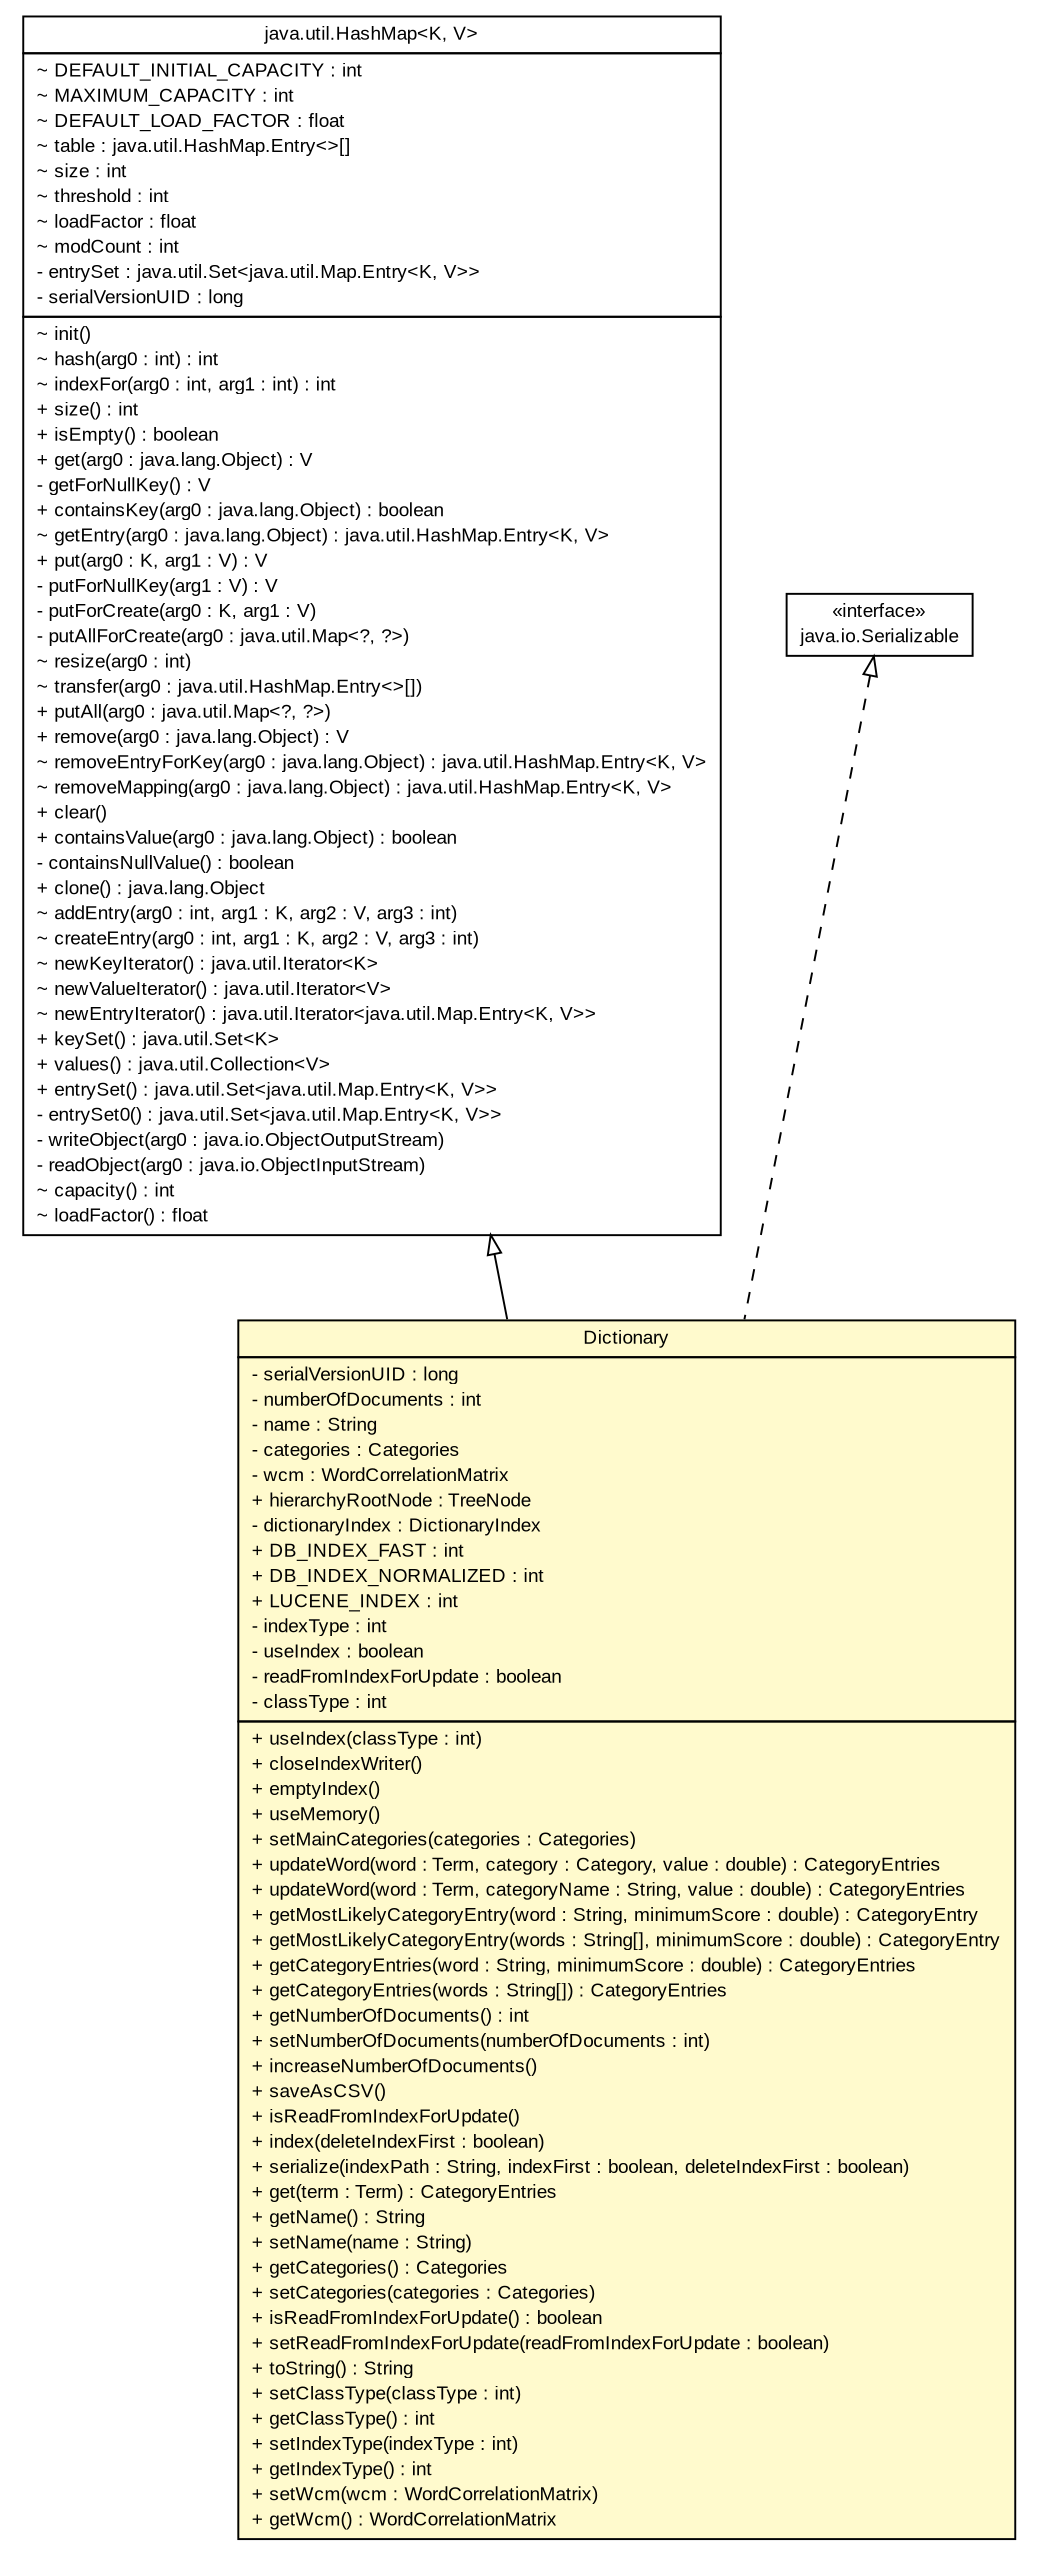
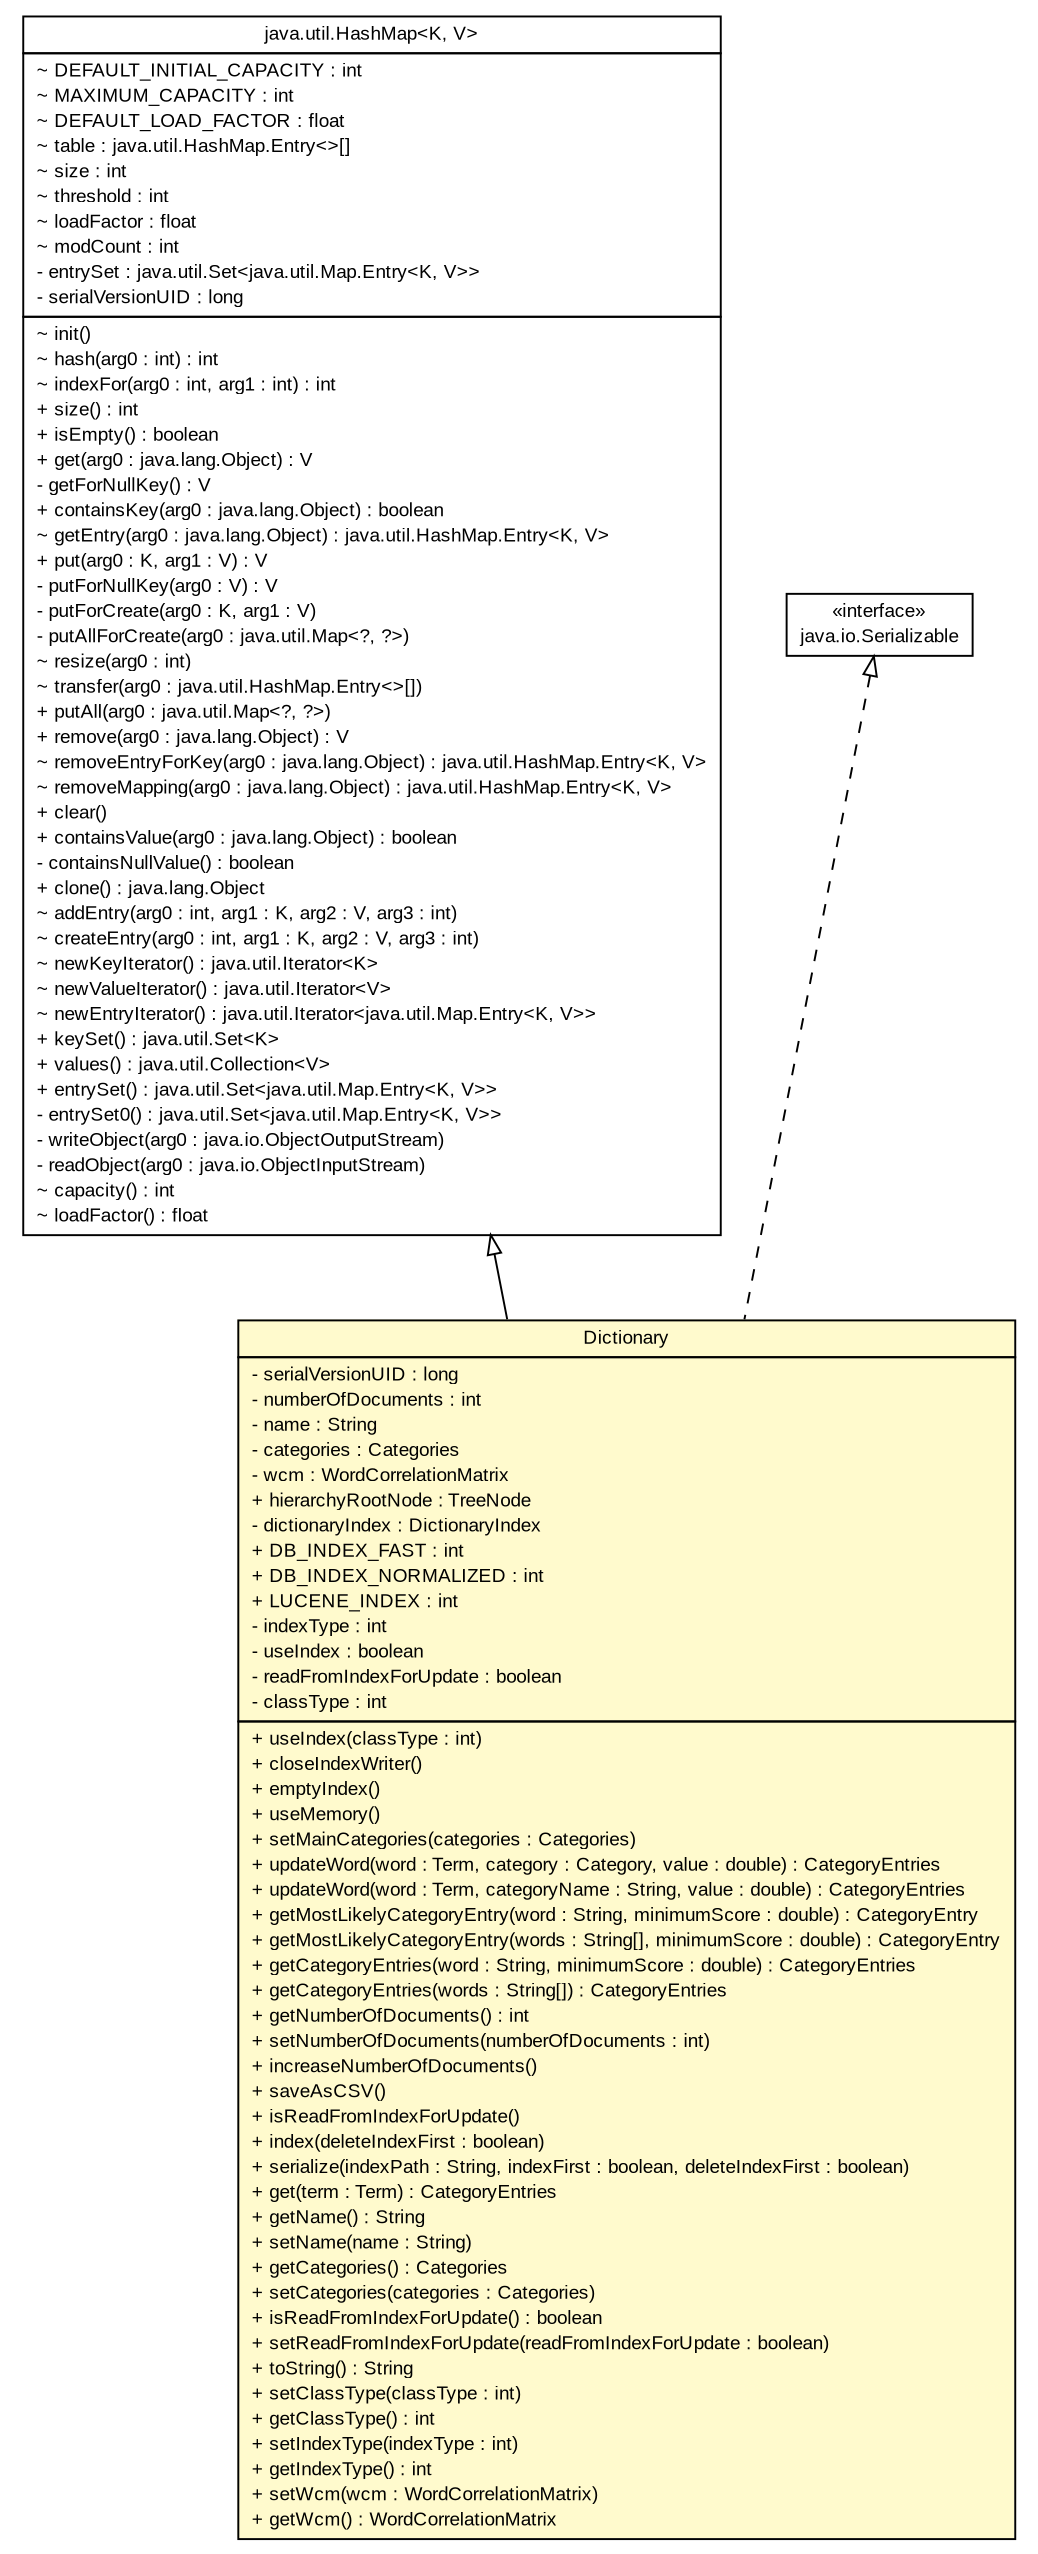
node "java.util.HashMap<K, V>": text "- putForNullKey(arg1 : V) : V" -> "- putForNullKey(arg0 : V) : V"
